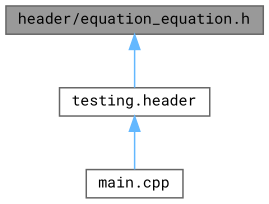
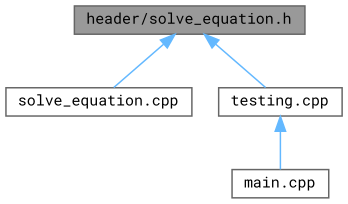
node "header/equation_equation.h": label "header/equation_equation.h" -> "header/solve_equation.h"
node "solve_equation.cpp": added
node "testing.header": label "testing.header" -> "testing.cpp"
